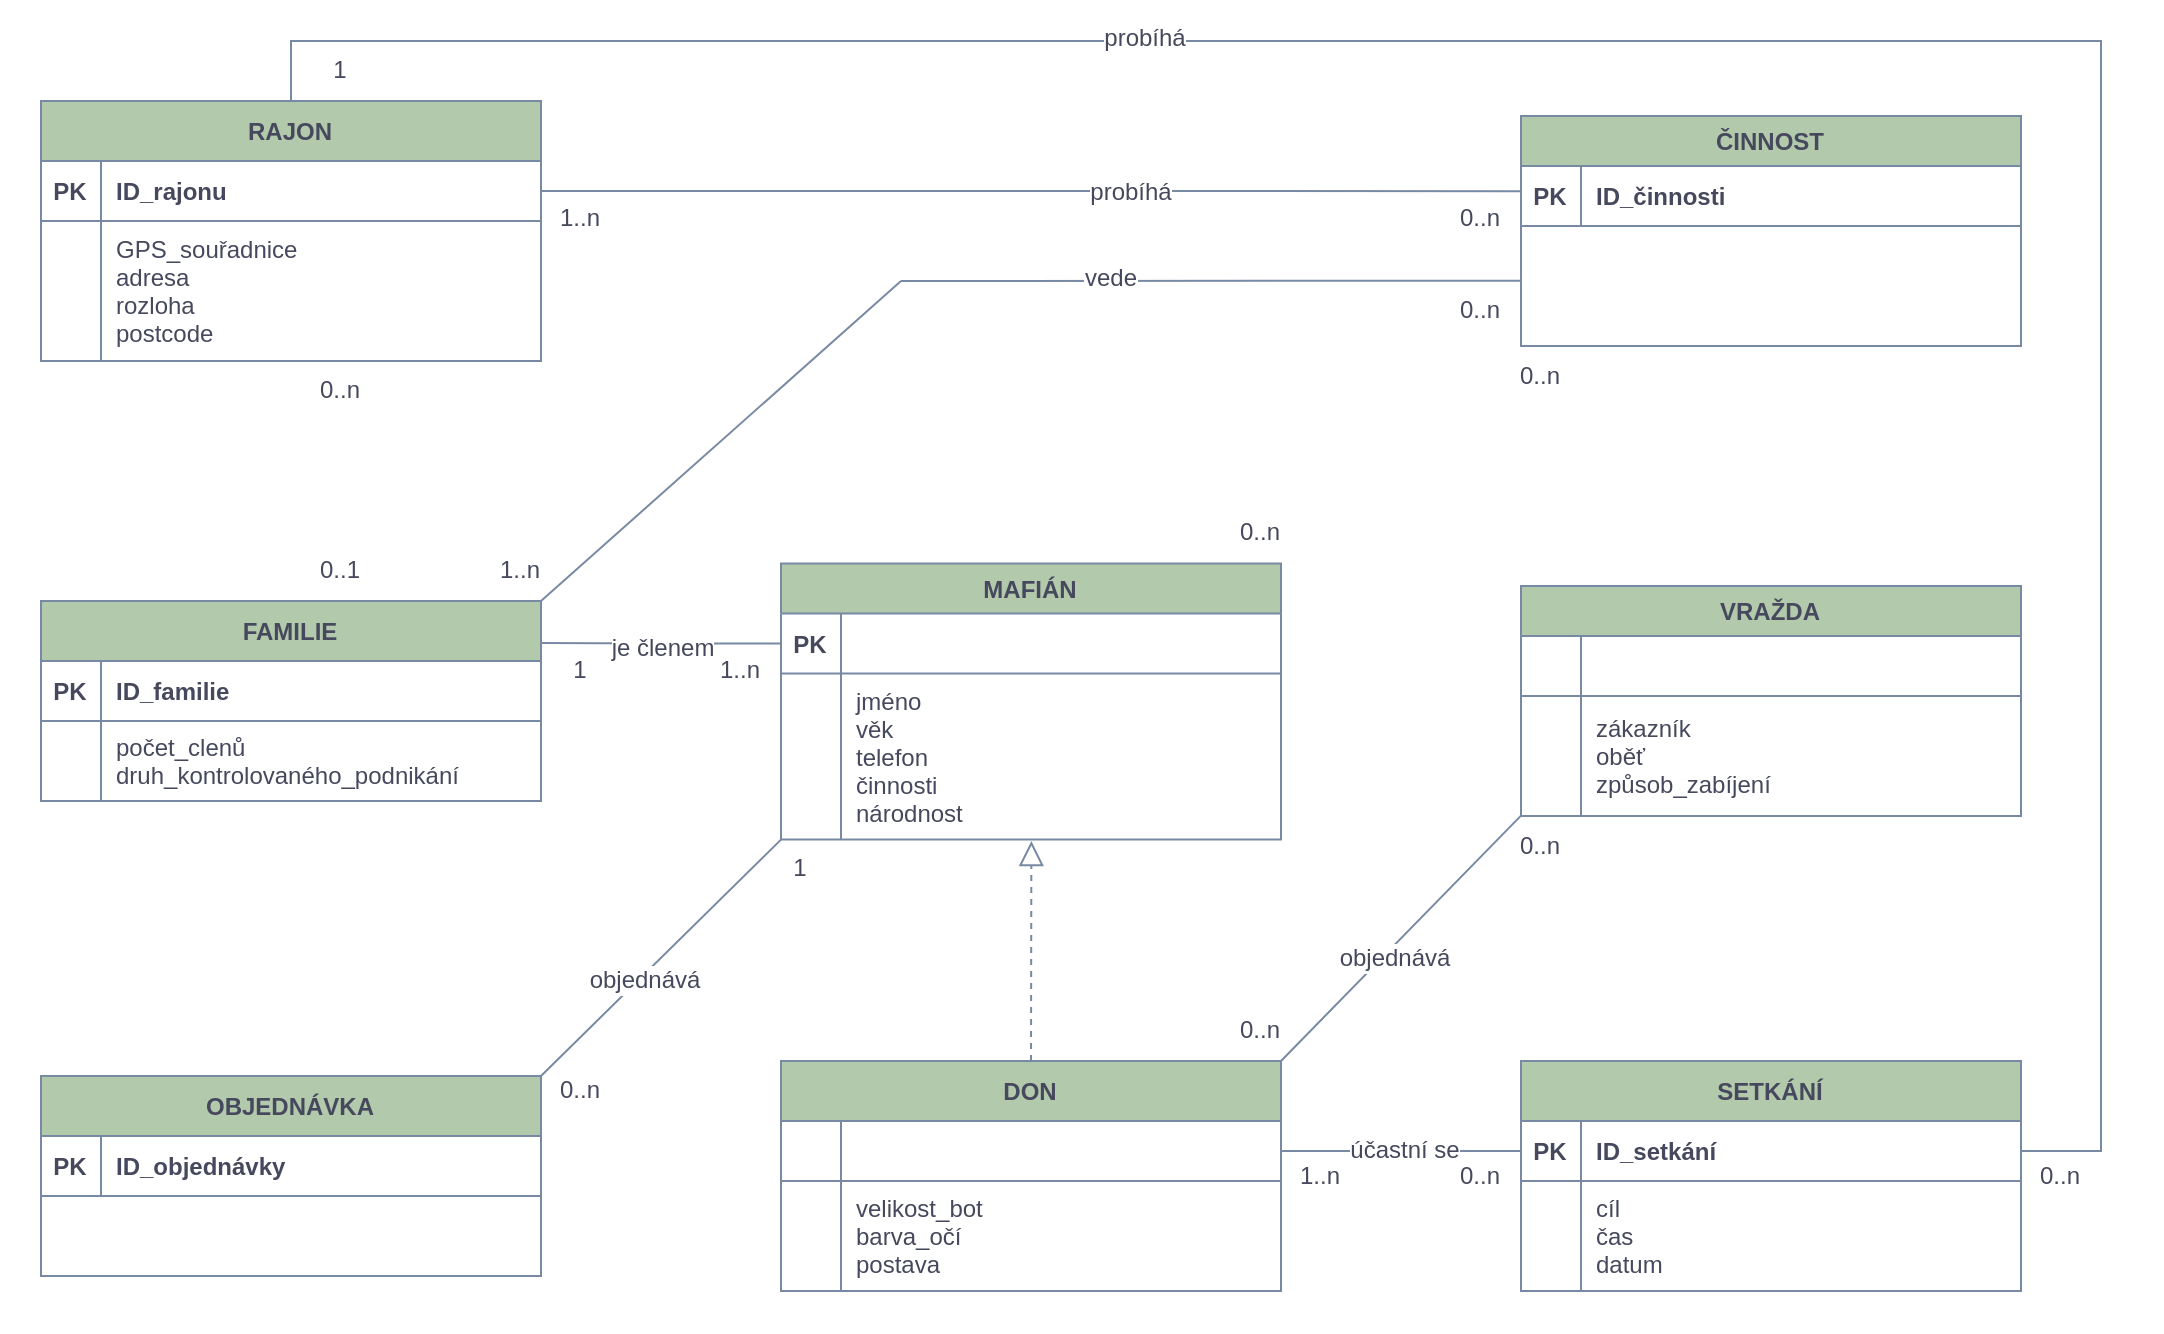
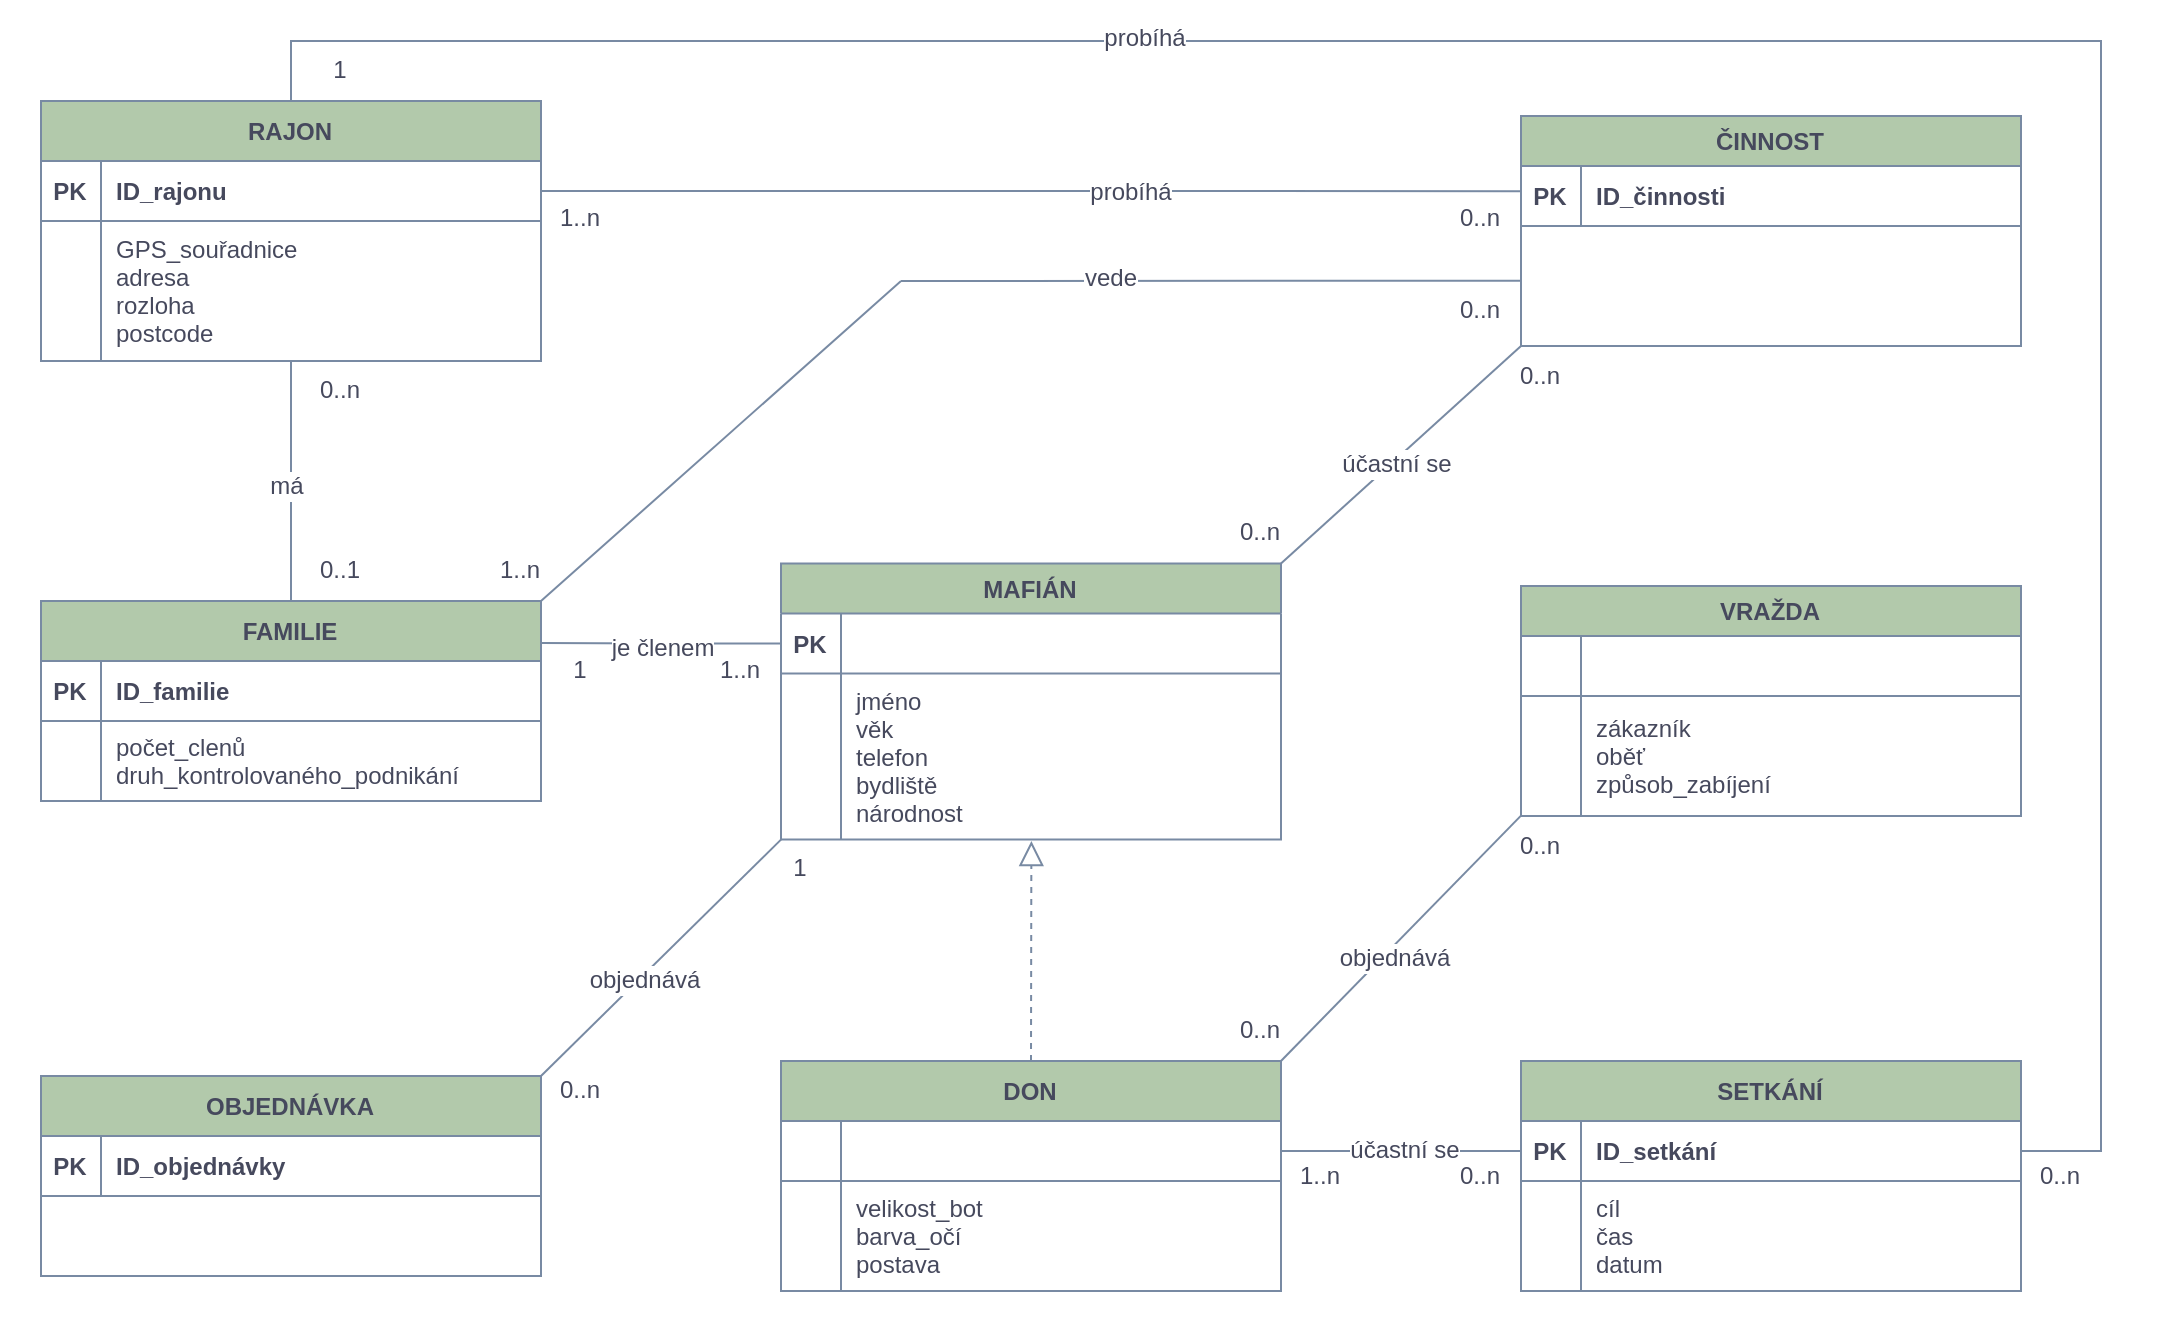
edge "RAJON" -- "FAMILIE": added, label "má"
edge "ČINNOST" -- "MAFIÁN": added, label "účastní se"
node "jméno věk telefon činnosti národnost": label "jméno věk telefon činnosti národnost" -> "jméno věk telefon bydliště národnost"
